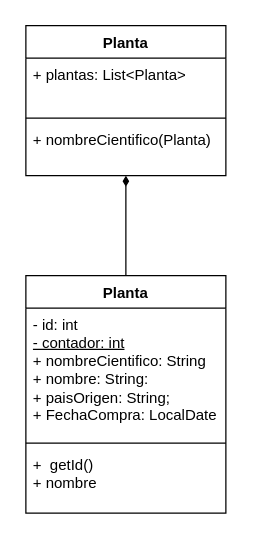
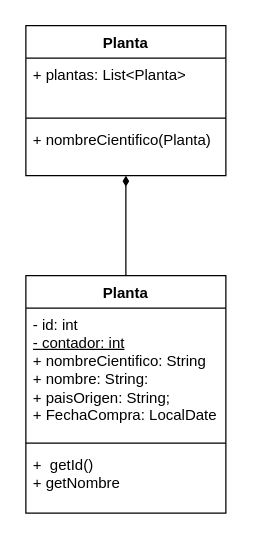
node "+ getId() + nombre": label "+ getId() + nombre" -> "+ getId() + getNombre"
